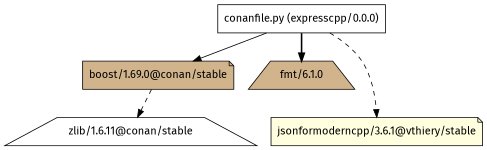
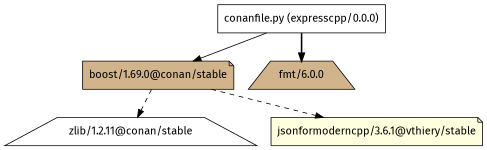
edge "conanfile.py (expresscpp/0.0.0)" -> "jsonformoderncpp/3.6.1@vthiery/stable": now "boost/1.69.0@conan/stable" -> "jsonformoderncpp/3.6.1@vthiery/stable"
node "fmt/6.1.0": label "fmt/6.1.0" -> "fmt/6.0.0"
node "zlib/1.6.11@conan/stable": label "zlib/1.6.11@conan/stable" -> "zlib/1.2.11@conan/stable"
